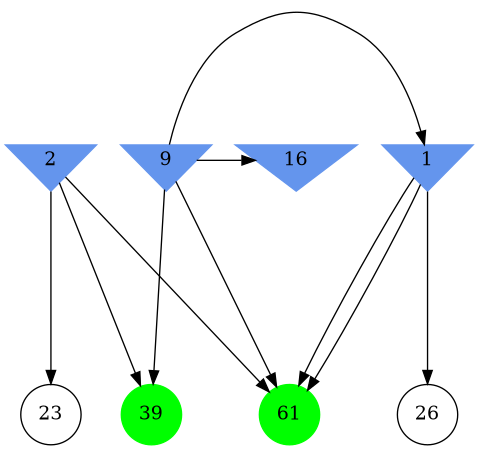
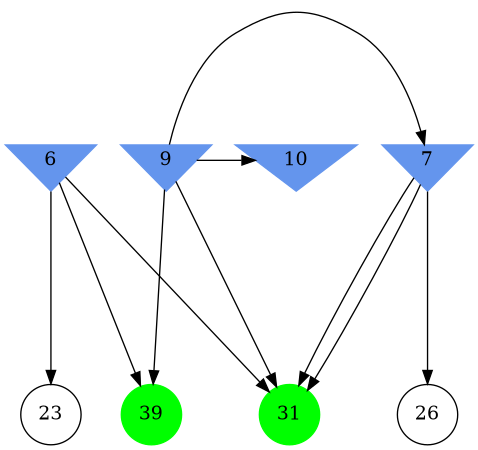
node "2": label "2" -> "6"
node "16": label "16" -> "10"
node "1": label "1" -> "7"
node "61": label "61" -> "31"
